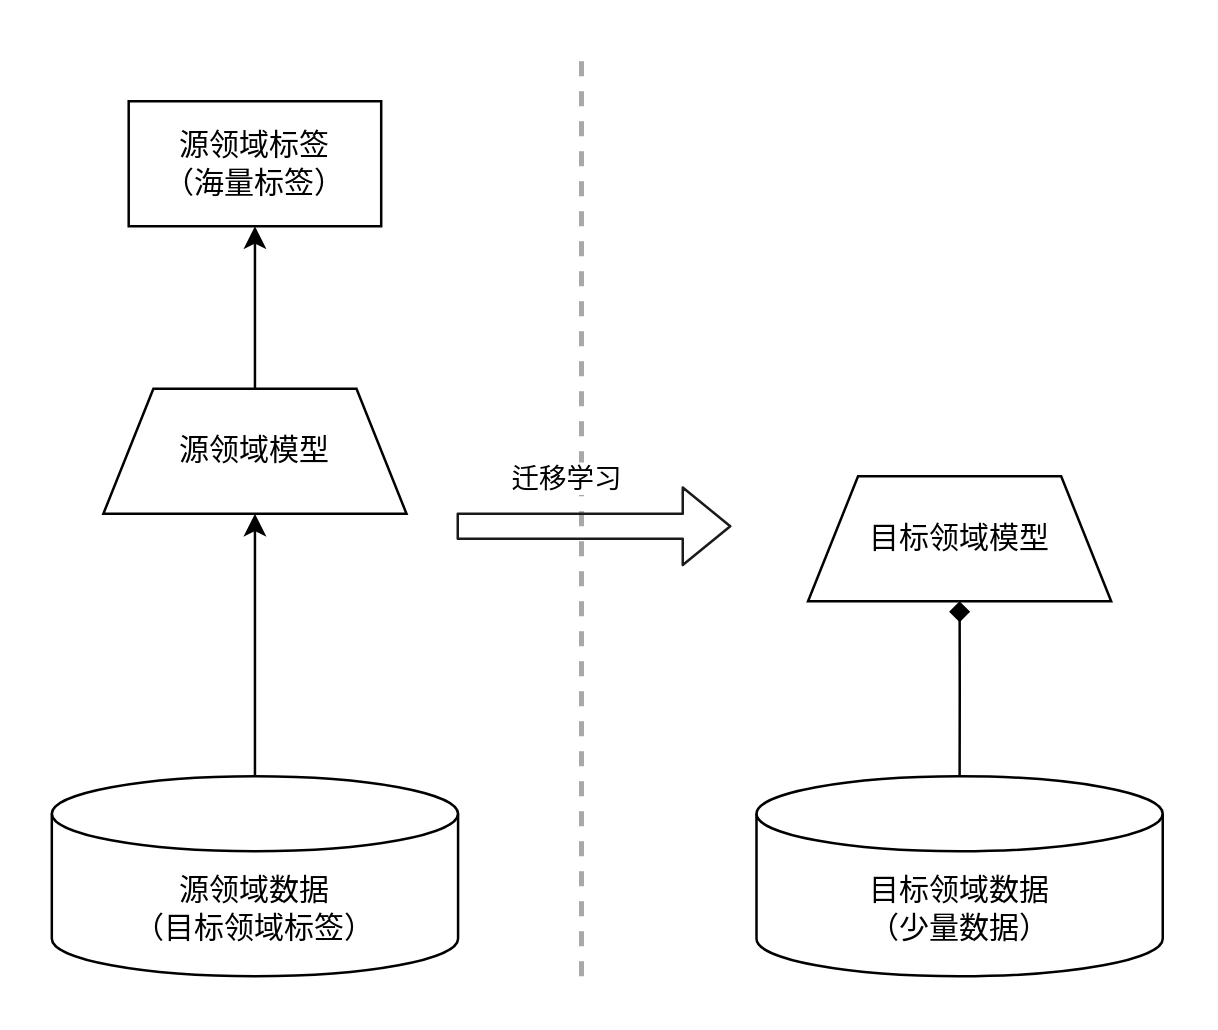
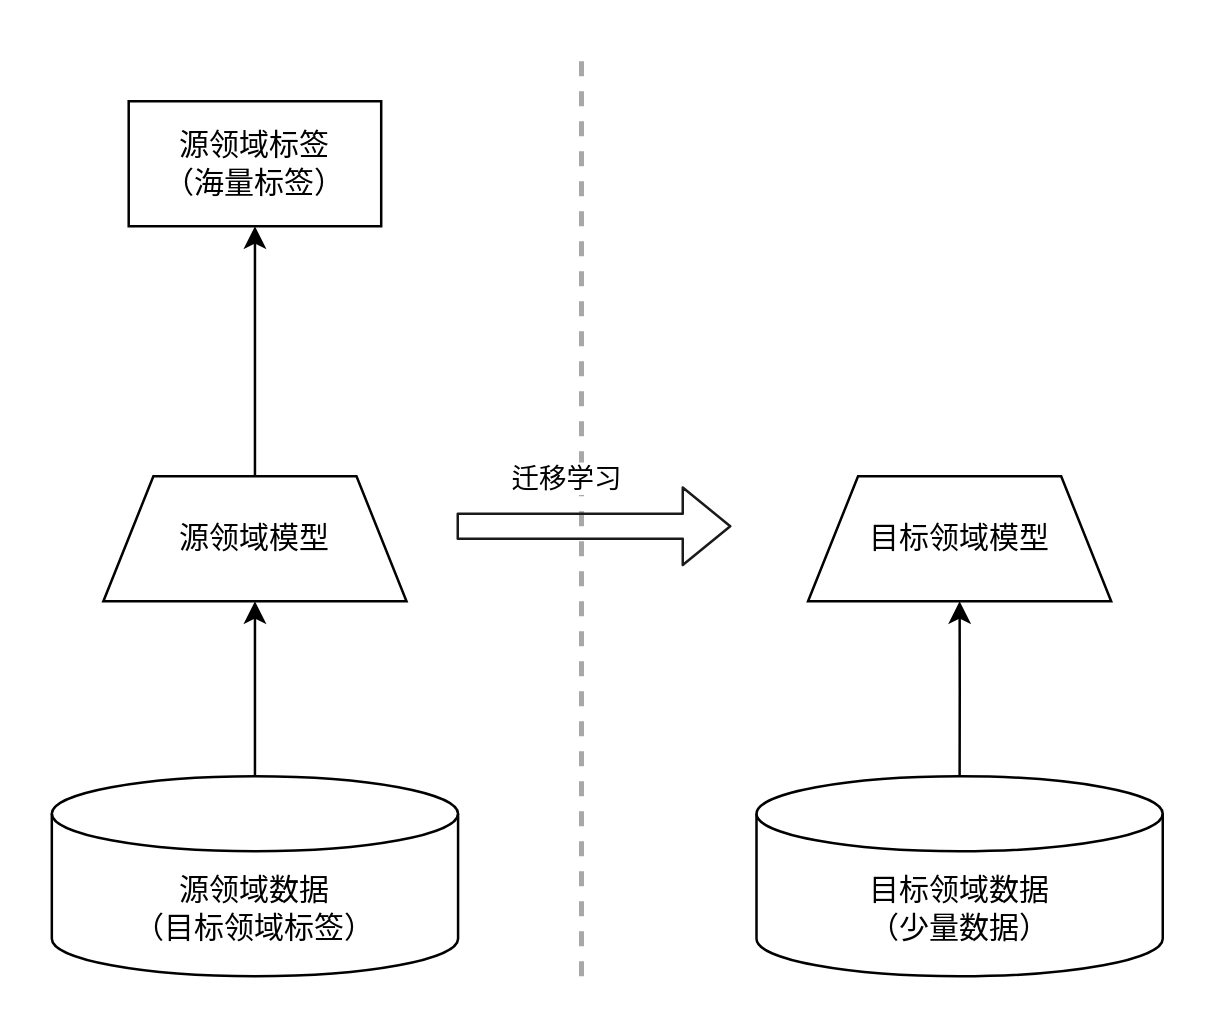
node "源领域模型": moved (255, 451) -> (255, 539)
edge "目标领域数据 （少量数据）" -> "目标领域模型": arrowhead diamond -> classic
